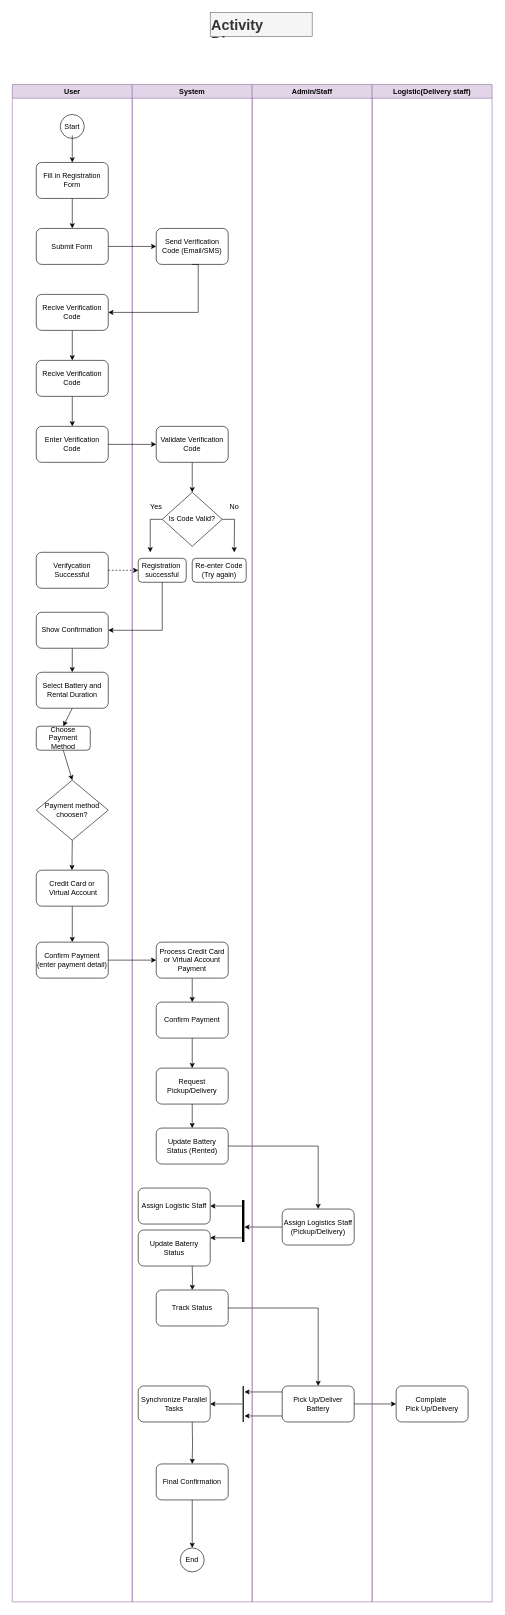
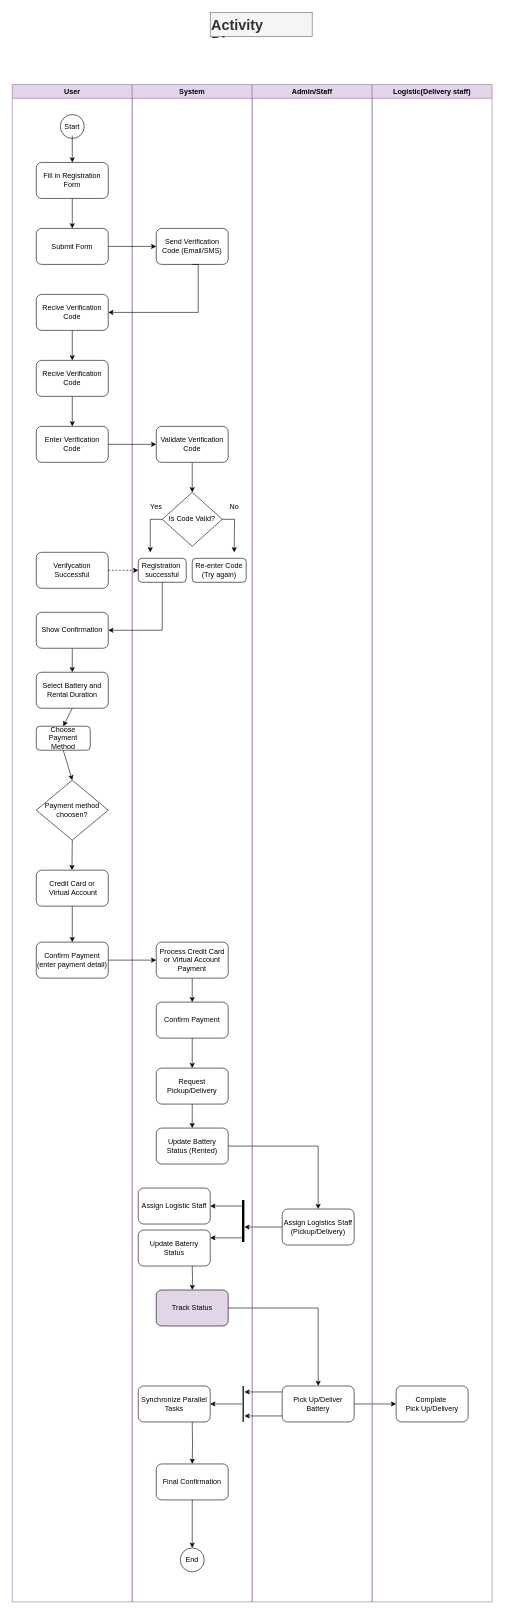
node "Track Status": fillcolor #ffffff -> #e1d5e7
